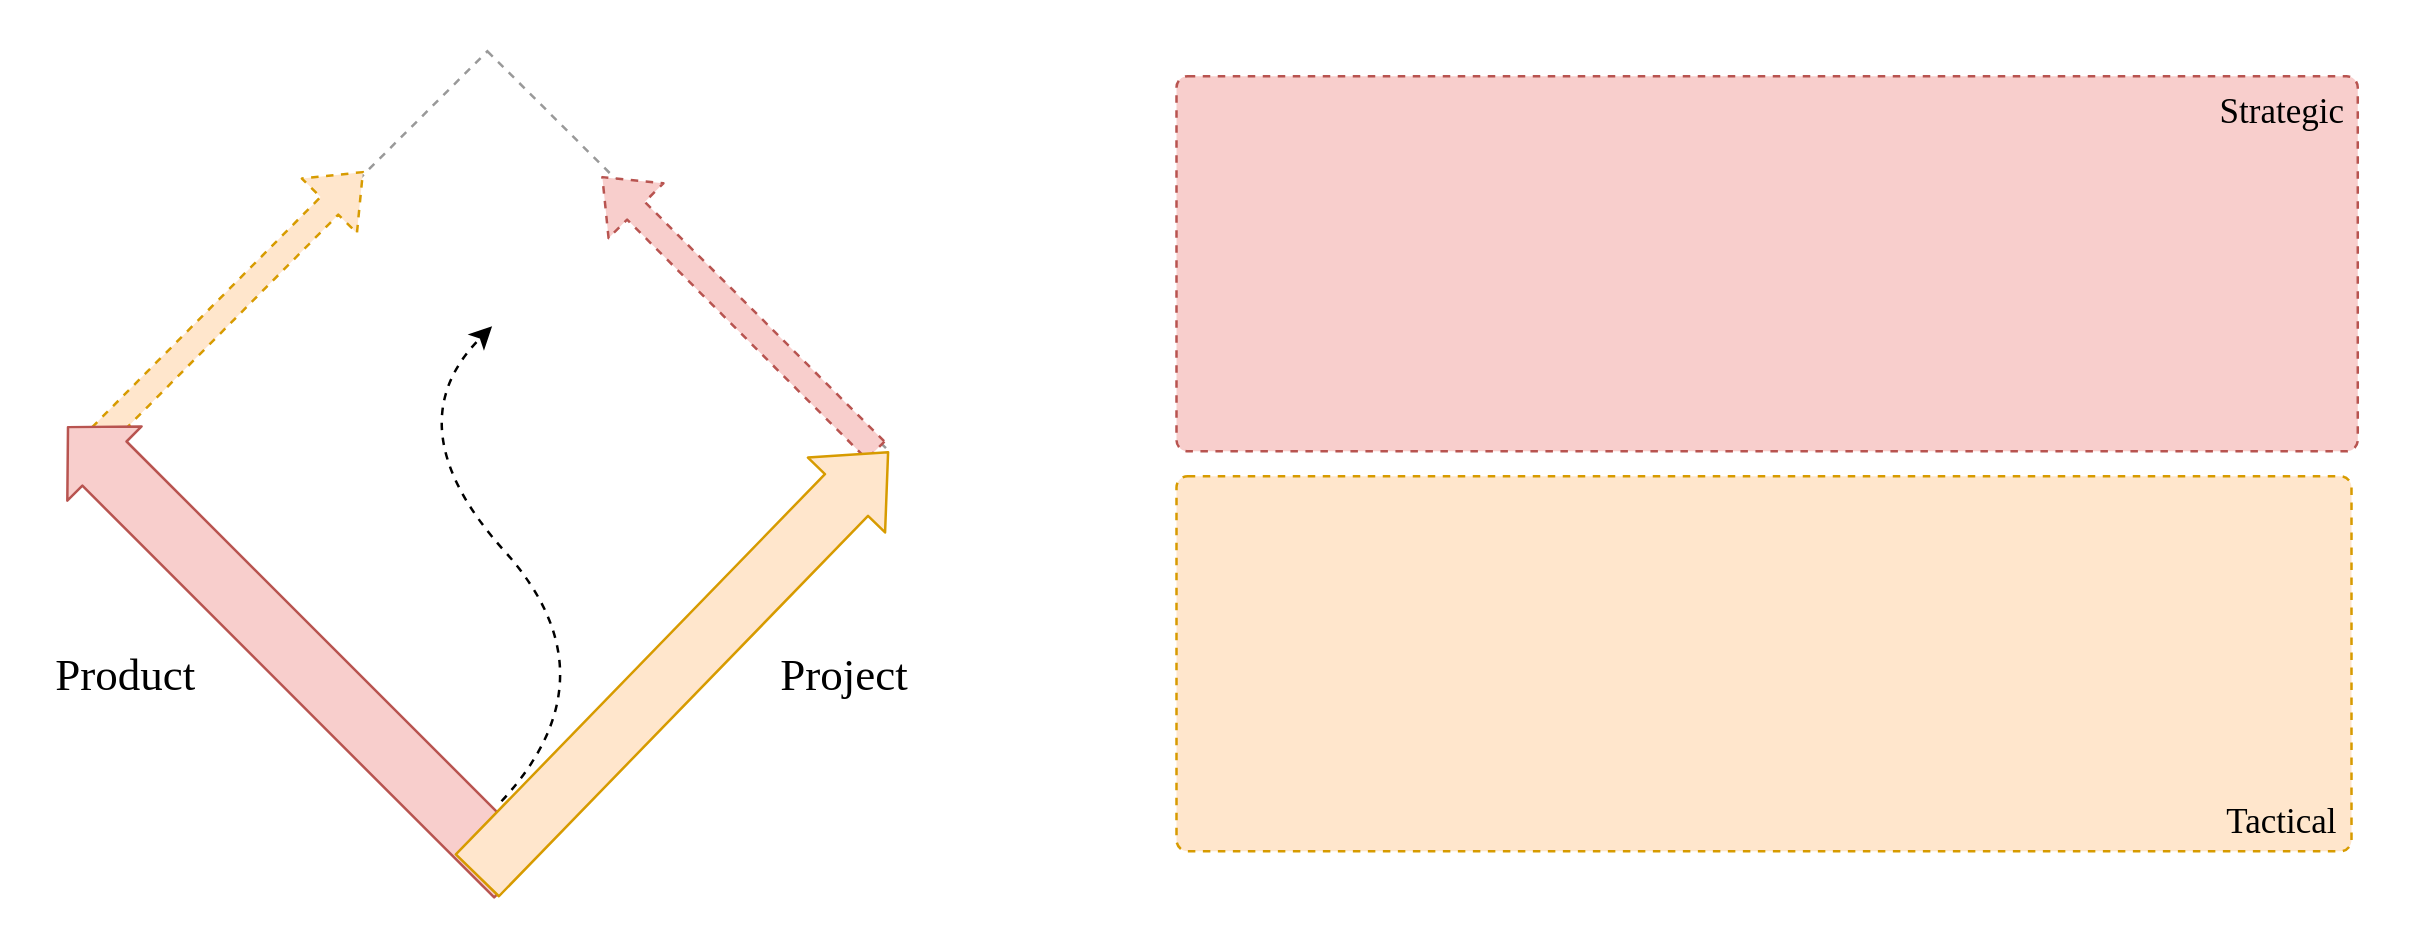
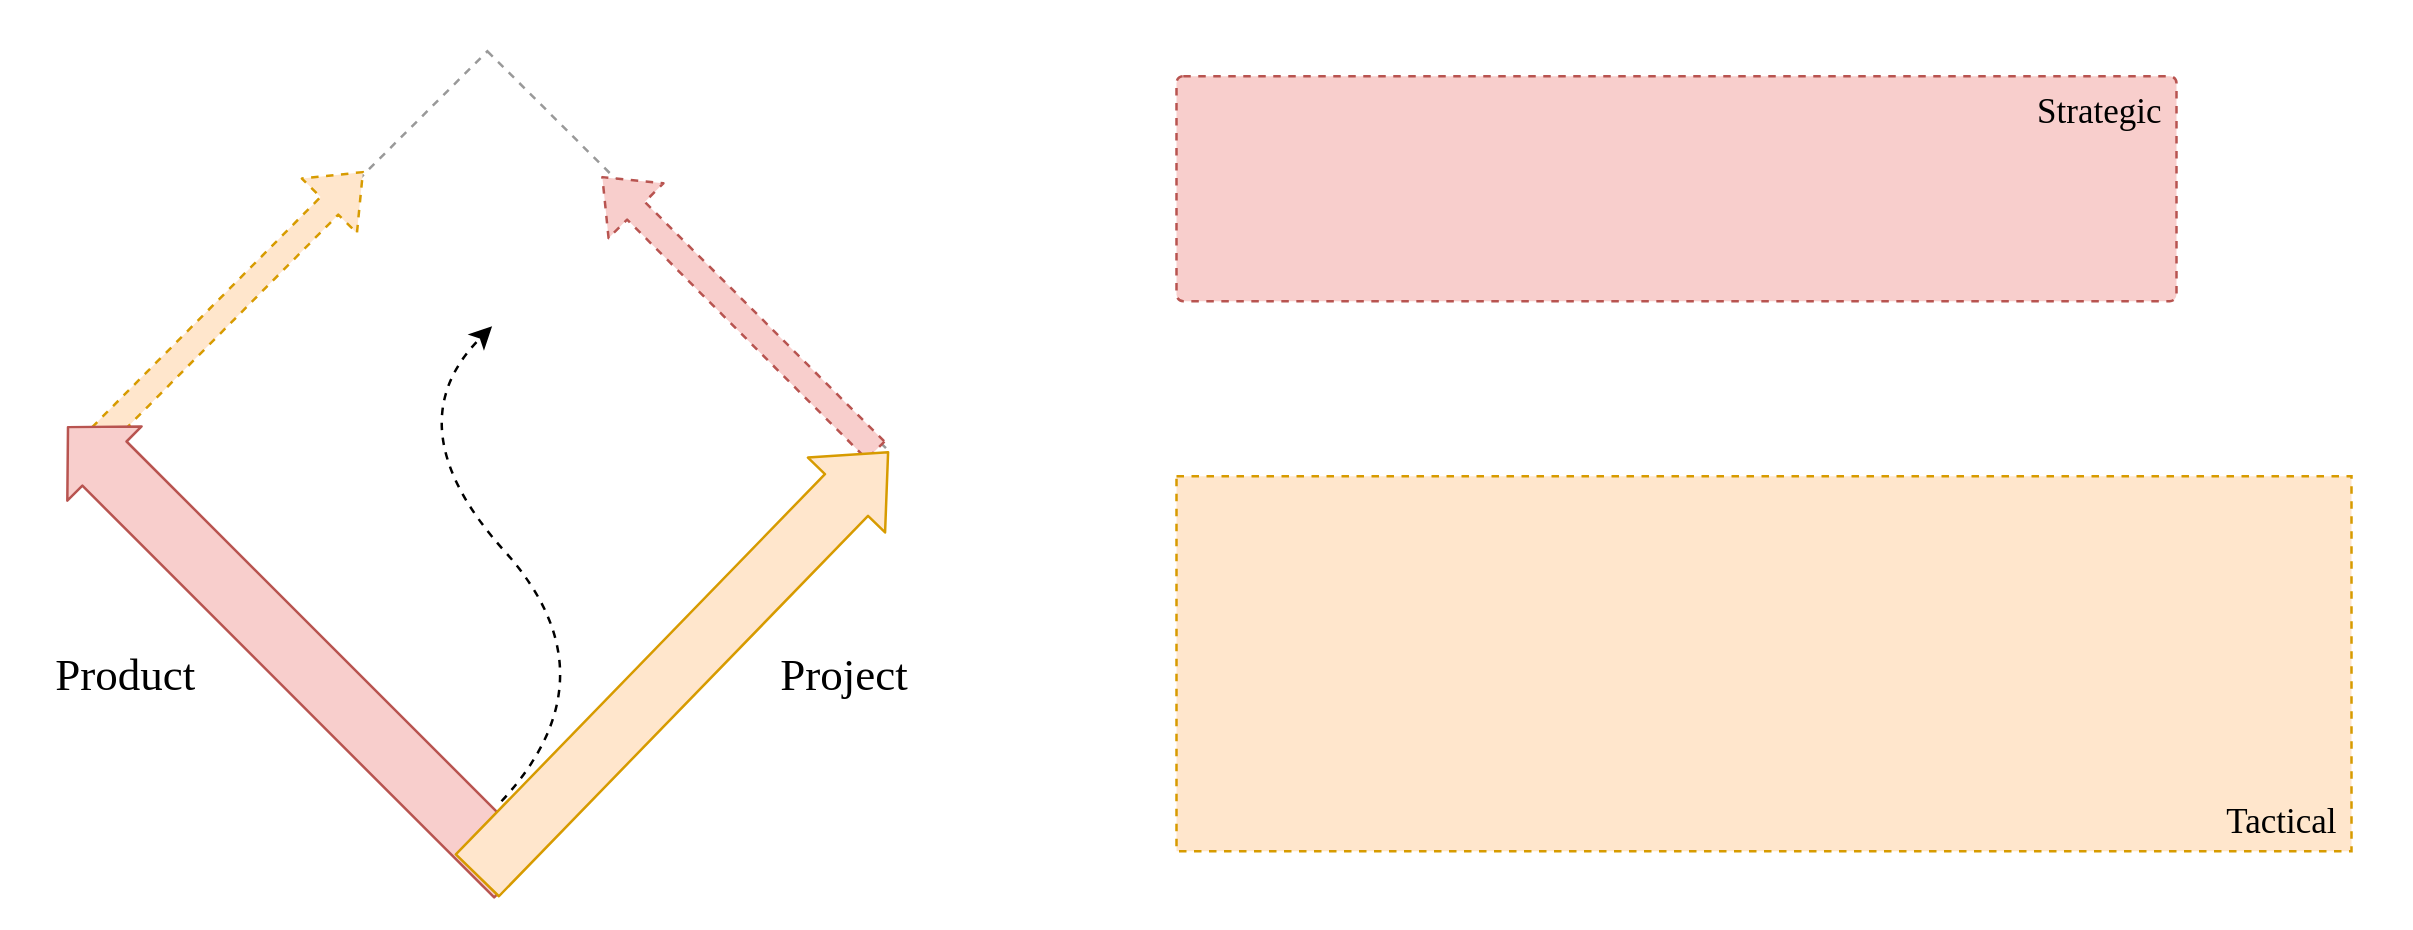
node "Strategic": size 1181x375 -> 1000x225
node "Tactical": shape rounded rectangle -> rectangle
